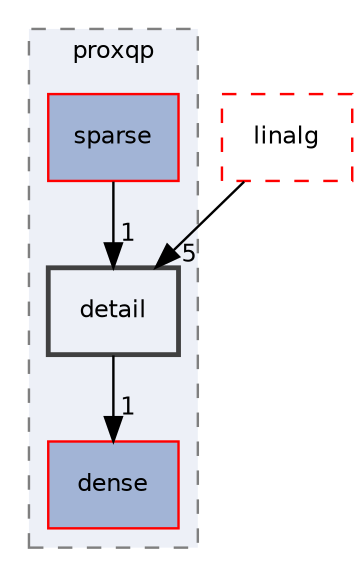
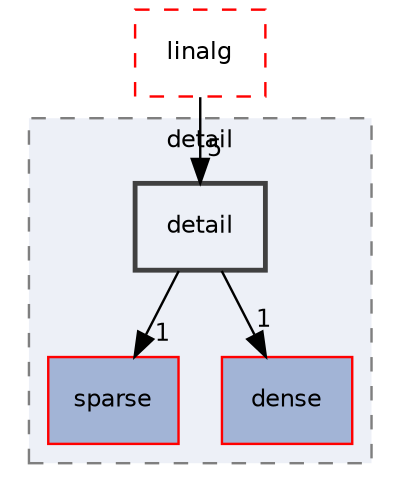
cluster "proxqp": label "proxqp" -> "detail"
edge "sparse" -> "detail": reversed
